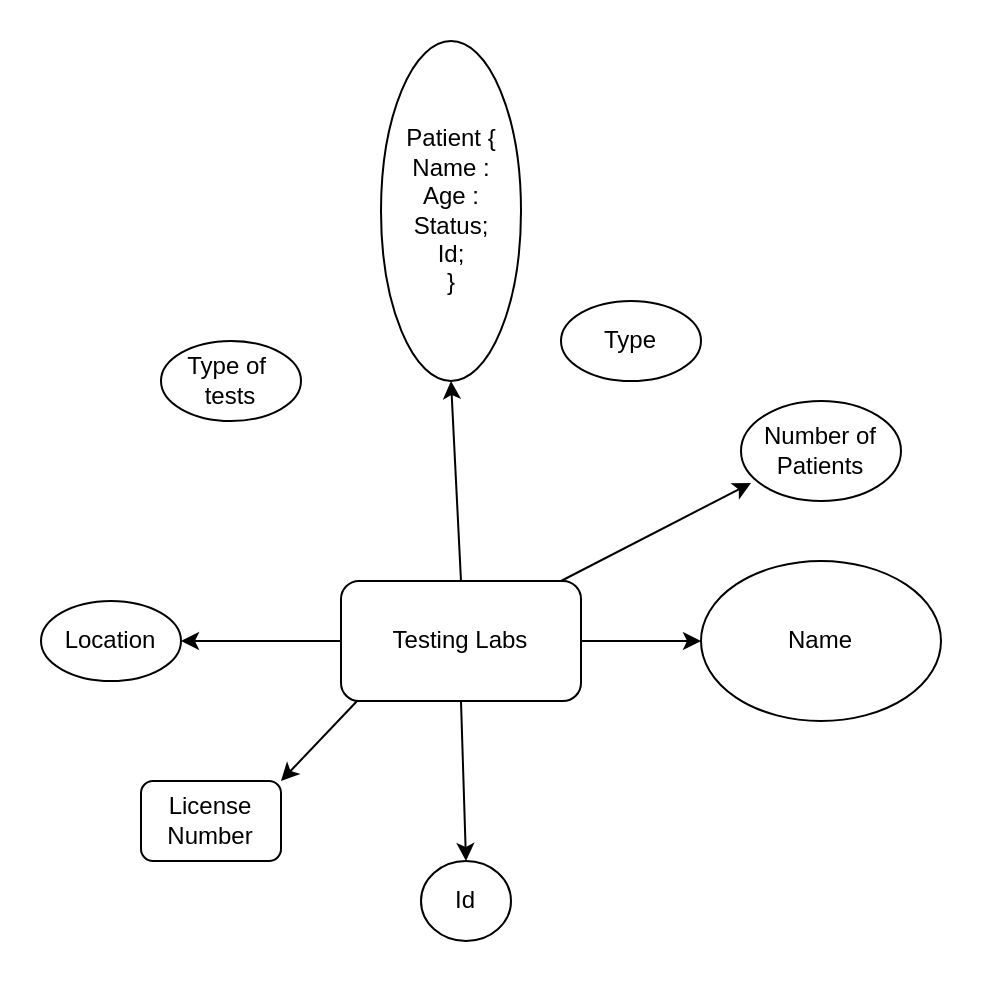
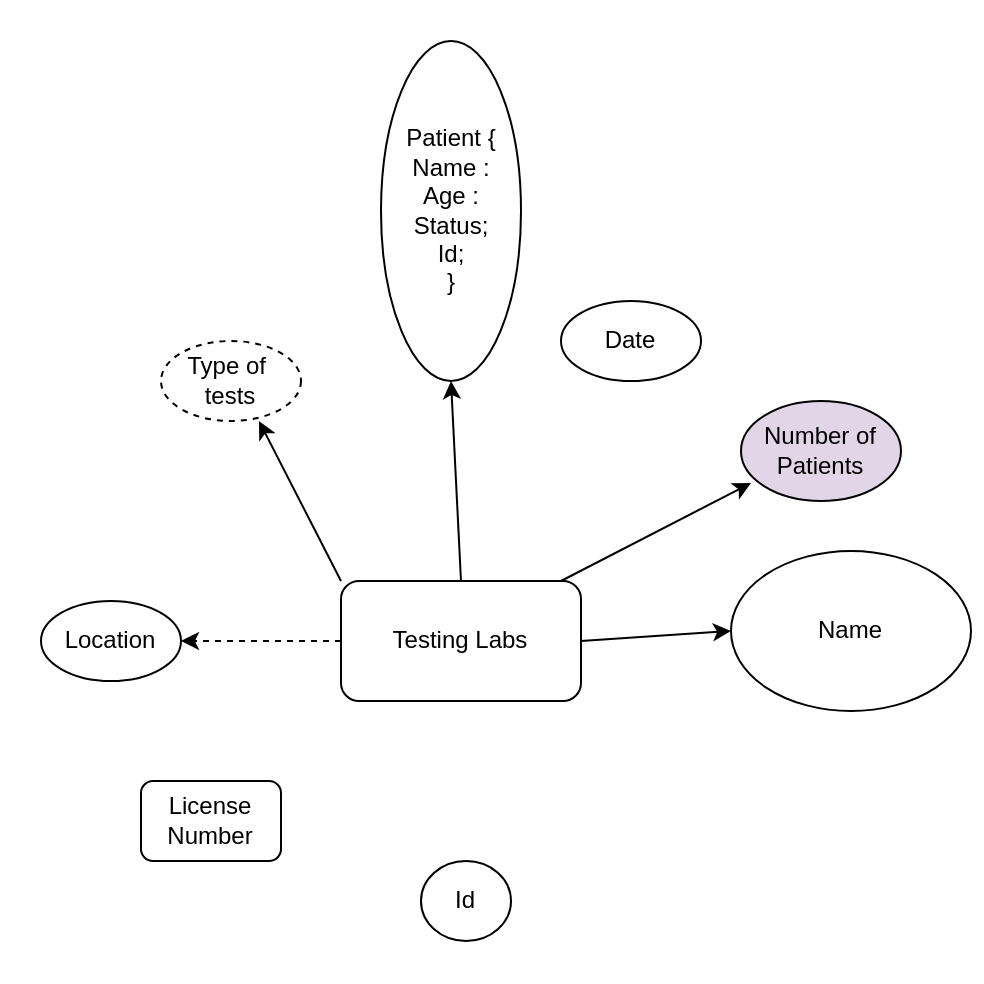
node "Type": label "Type" -> "Date"
node "Type of tests": style solid -> dashed
node "Number of Patients": fillcolor #ffffff -> #e1d5e7
edge "Testing Labs" -> "Type of tests": added
edge "Testing Labs" -> "Location": style solid -> dashed
node "Name": moved (821, 641) -> (851, 631)
edge "Testing Labs" -> "License Number": removed
edge "Testing Labs" -> "Id": removed
